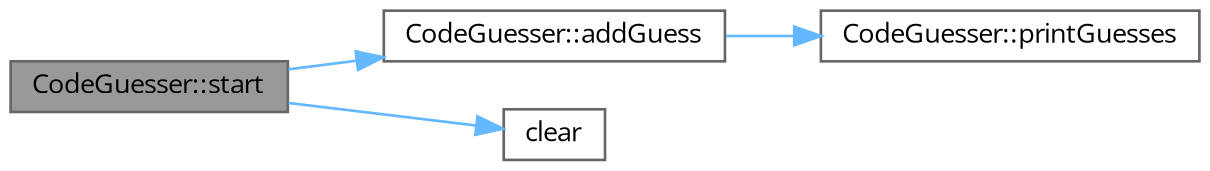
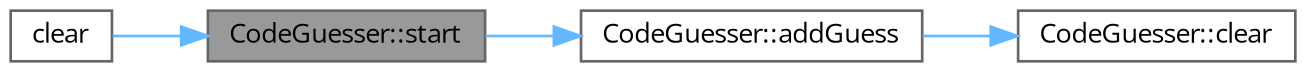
node "CodeGuesser::printGuesses": label "CodeGuesser::printGuesses" -> "CodeGuesser::clear"
edge "CodeGuesser::start" -> "clear": reversed
